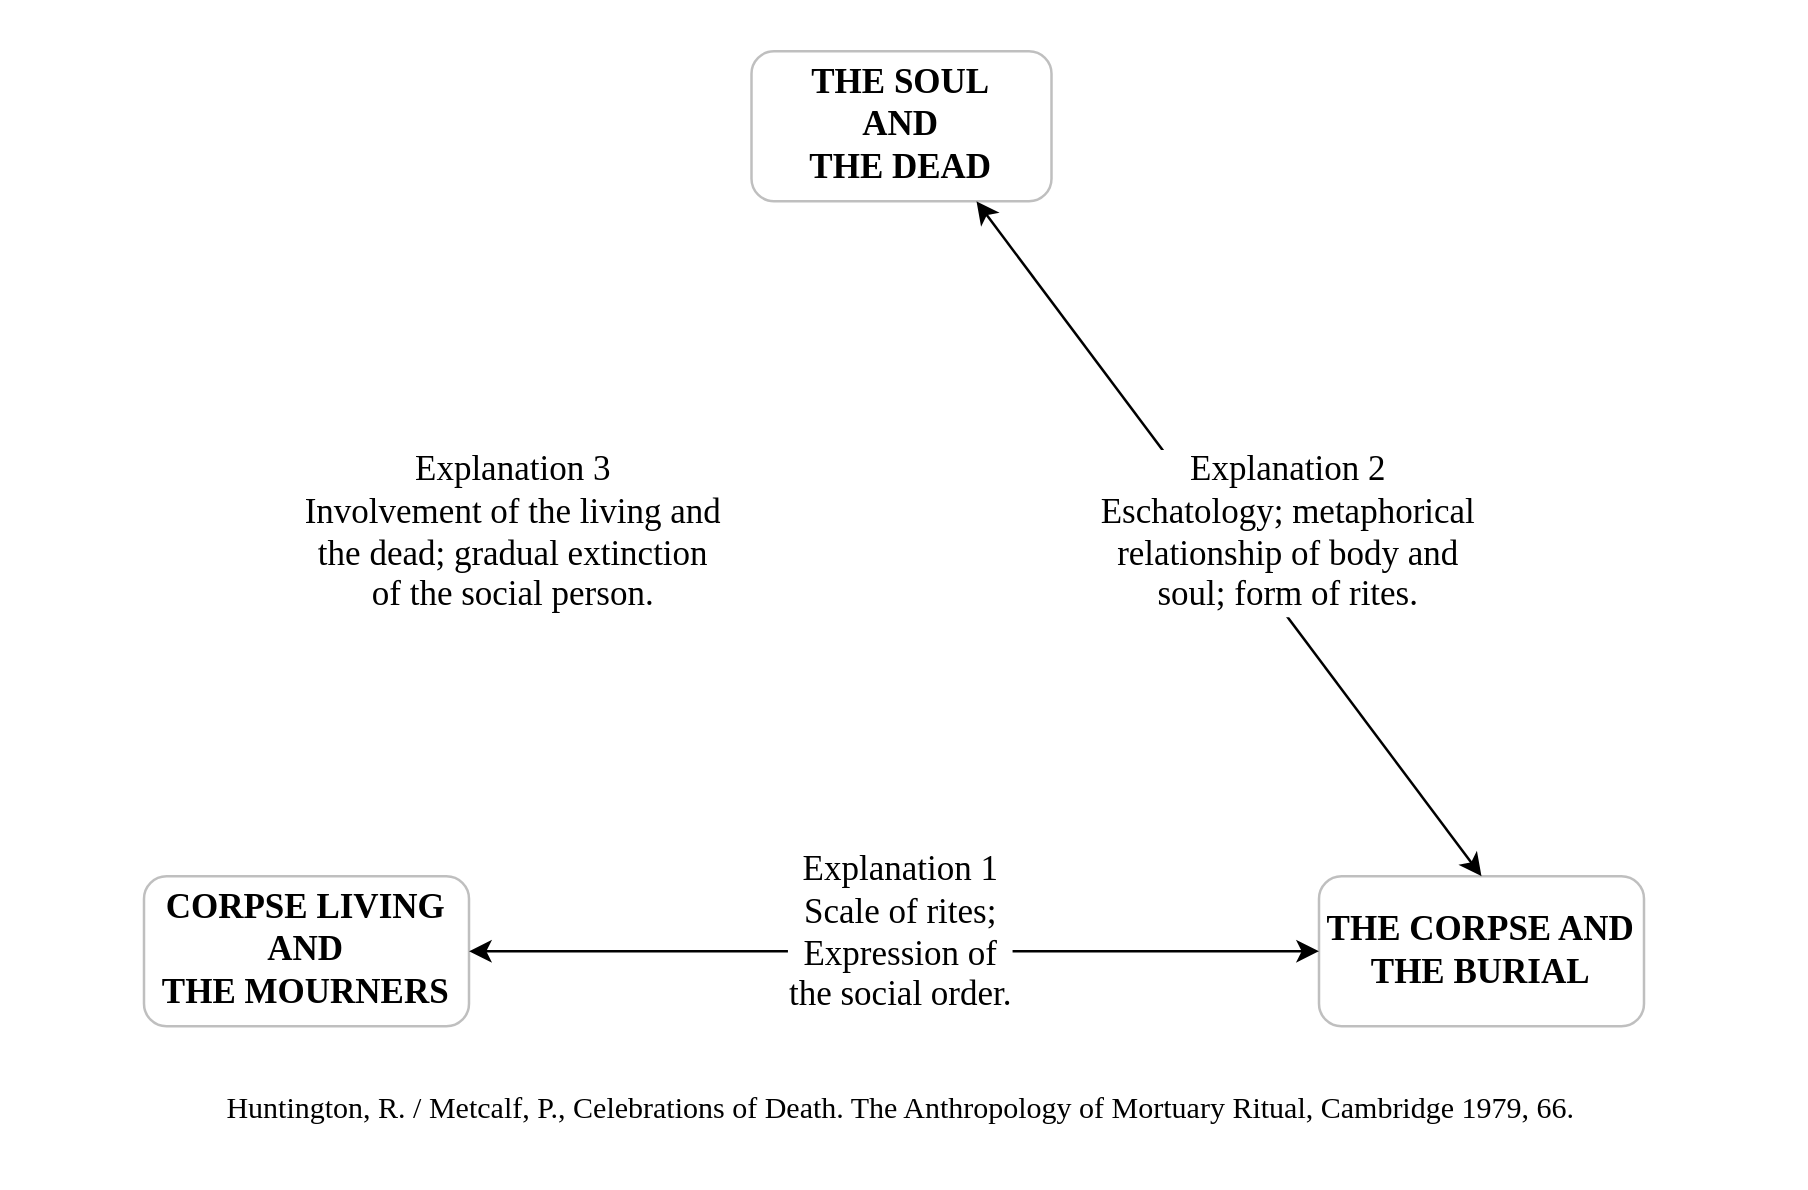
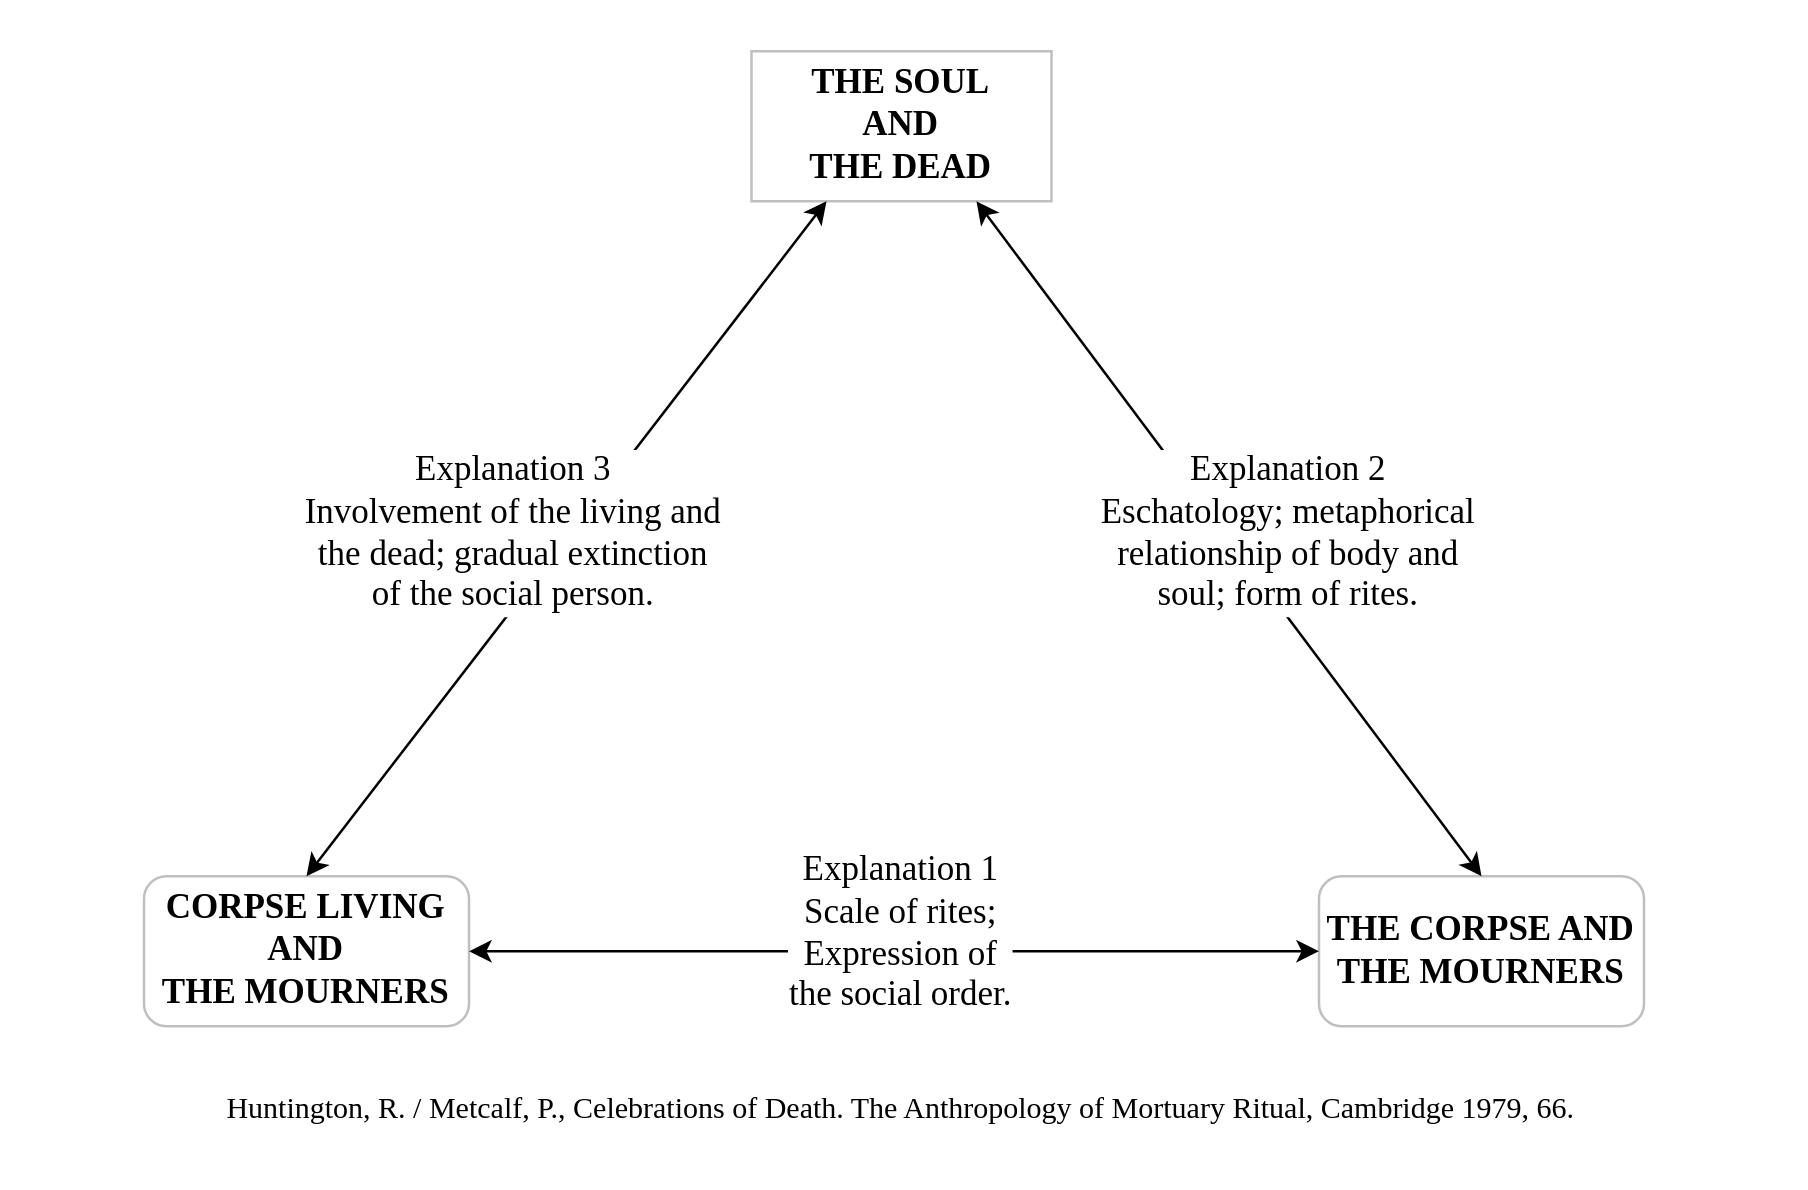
node "THE SOUL AND THE DEAD": shape rounded rectangle -> rectangle
edge "THE SOUL AND THE DEAD" -- "CORPSE LIVING AND THE MOURNERS": added
node "THE CORPSE AND THE BURIAL": label "THE CORPSE AND THE BURIAL" -> "THE CORPSE AND THE MOURNERS"
